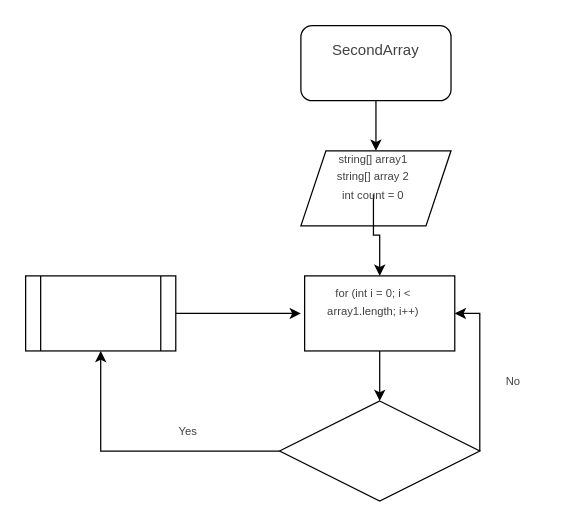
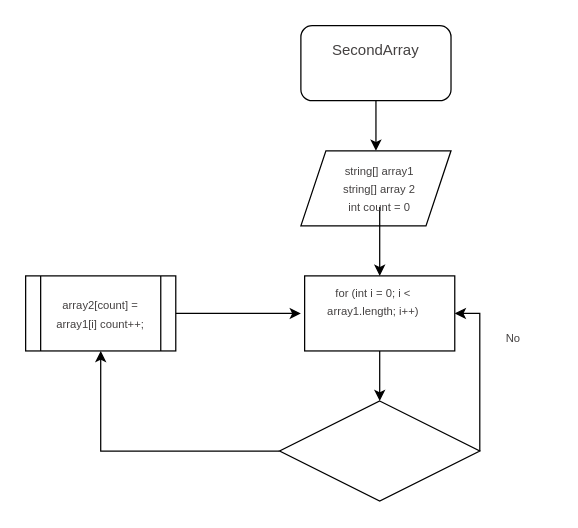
node "string[] array1 string[] array 2 int count = 0": moved (373, 176) -> (379, 188)
node "array2[count] = array1[i] count++;": added
node "No": moved (513, 382) -> (513, 338)
node "Yes": removed
